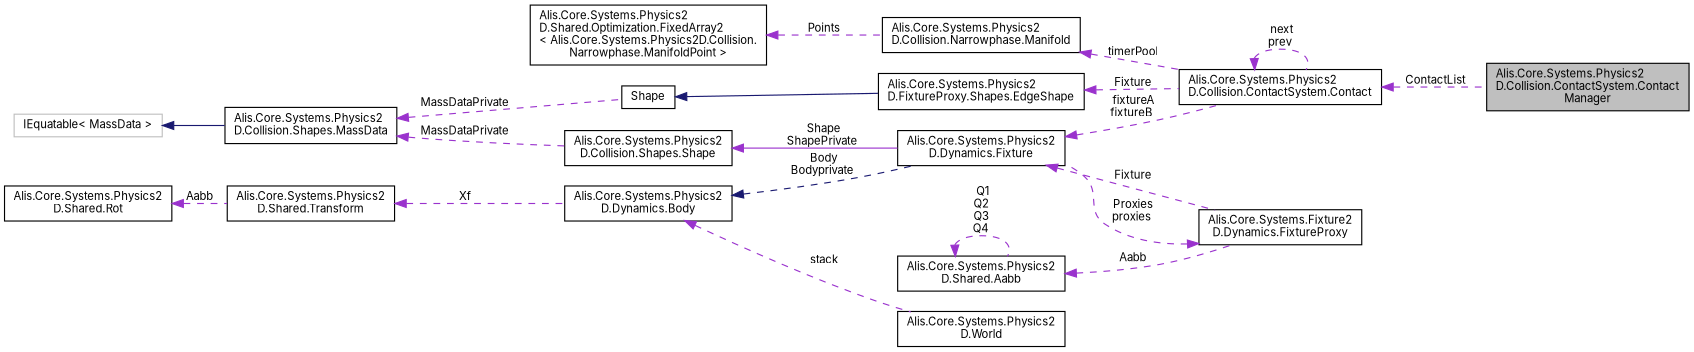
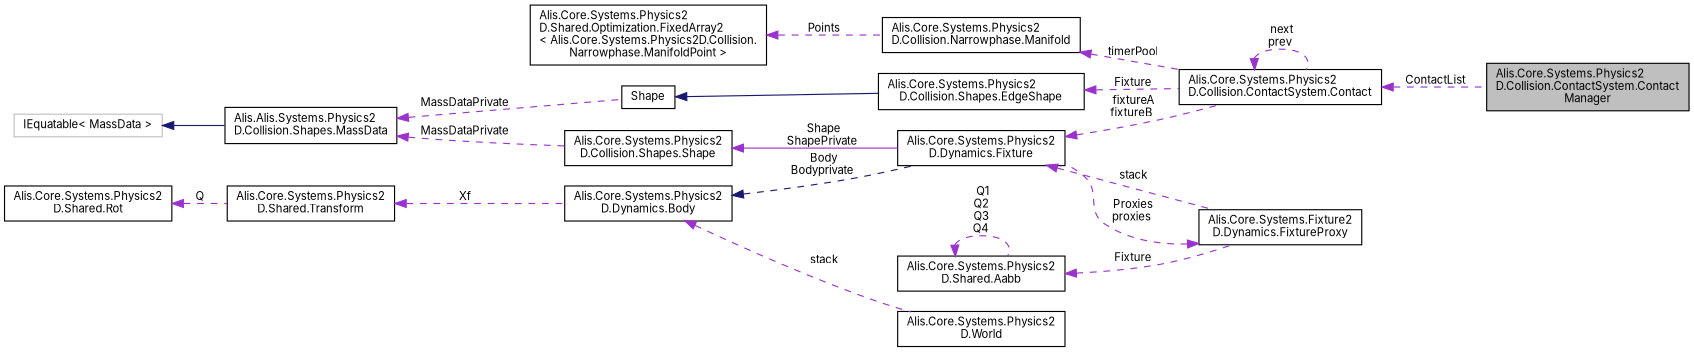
node "Alis.Core.Systems.Physics2 D.FixtureProxy.Shapes.EdgeShape": label "Alis.Core.Systems.Physics2 D.FixtureProxy.Shapes.EdgeShape" -> "Alis.Core.Systems.Physics2 D.Collision.Shapes.EdgeShape"
node "Alis.Core.Systems.Physics2 D.Collision.Shapes.MassData": label "Alis.Core.Systems.Physics2 D.Collision.Shapes.MassData" -> "Alis.Alis.Systems.Physics2 D.Collision.Shapes.MassData"
edge "Alis.Core.Systems.Fixture2 D.Dynamics.FixtureProxy" -> "Alis.Core.Systems.Physics2 D.Dynamics.Fixture": label " Fixture" -> " stack"
edge "Alis.Core.Systems.Physics2 D.Shared.Transform" -> "Alis.Core.Systems.Physics2 D.Shared.Rot": label " Aabb" -> " Q"
edge "Alis.Core.Systems.Fixture2 D.Dynamics.FixtureProxy" -> "Alis.Core.Systems.Physics2 D.Shared.Aabb": label " Aabb" -> " Fixture"
